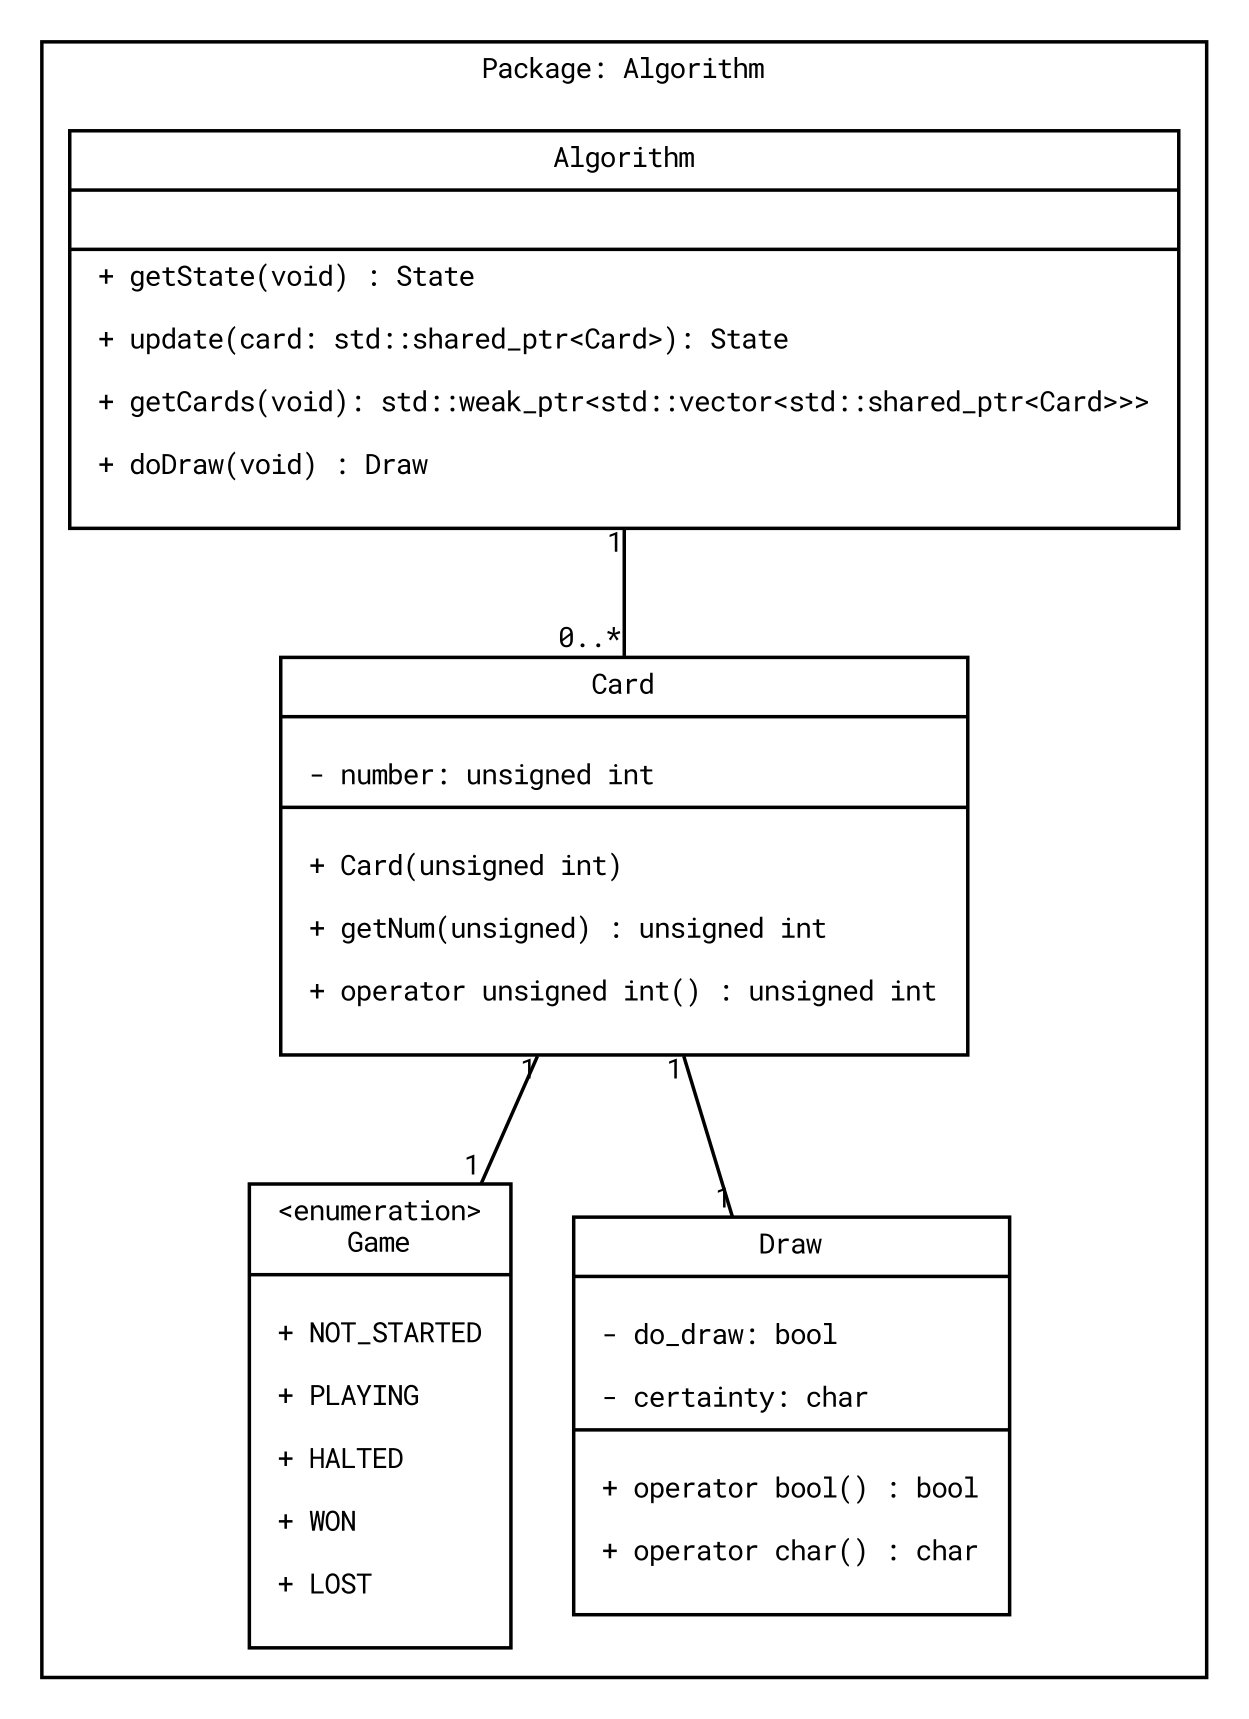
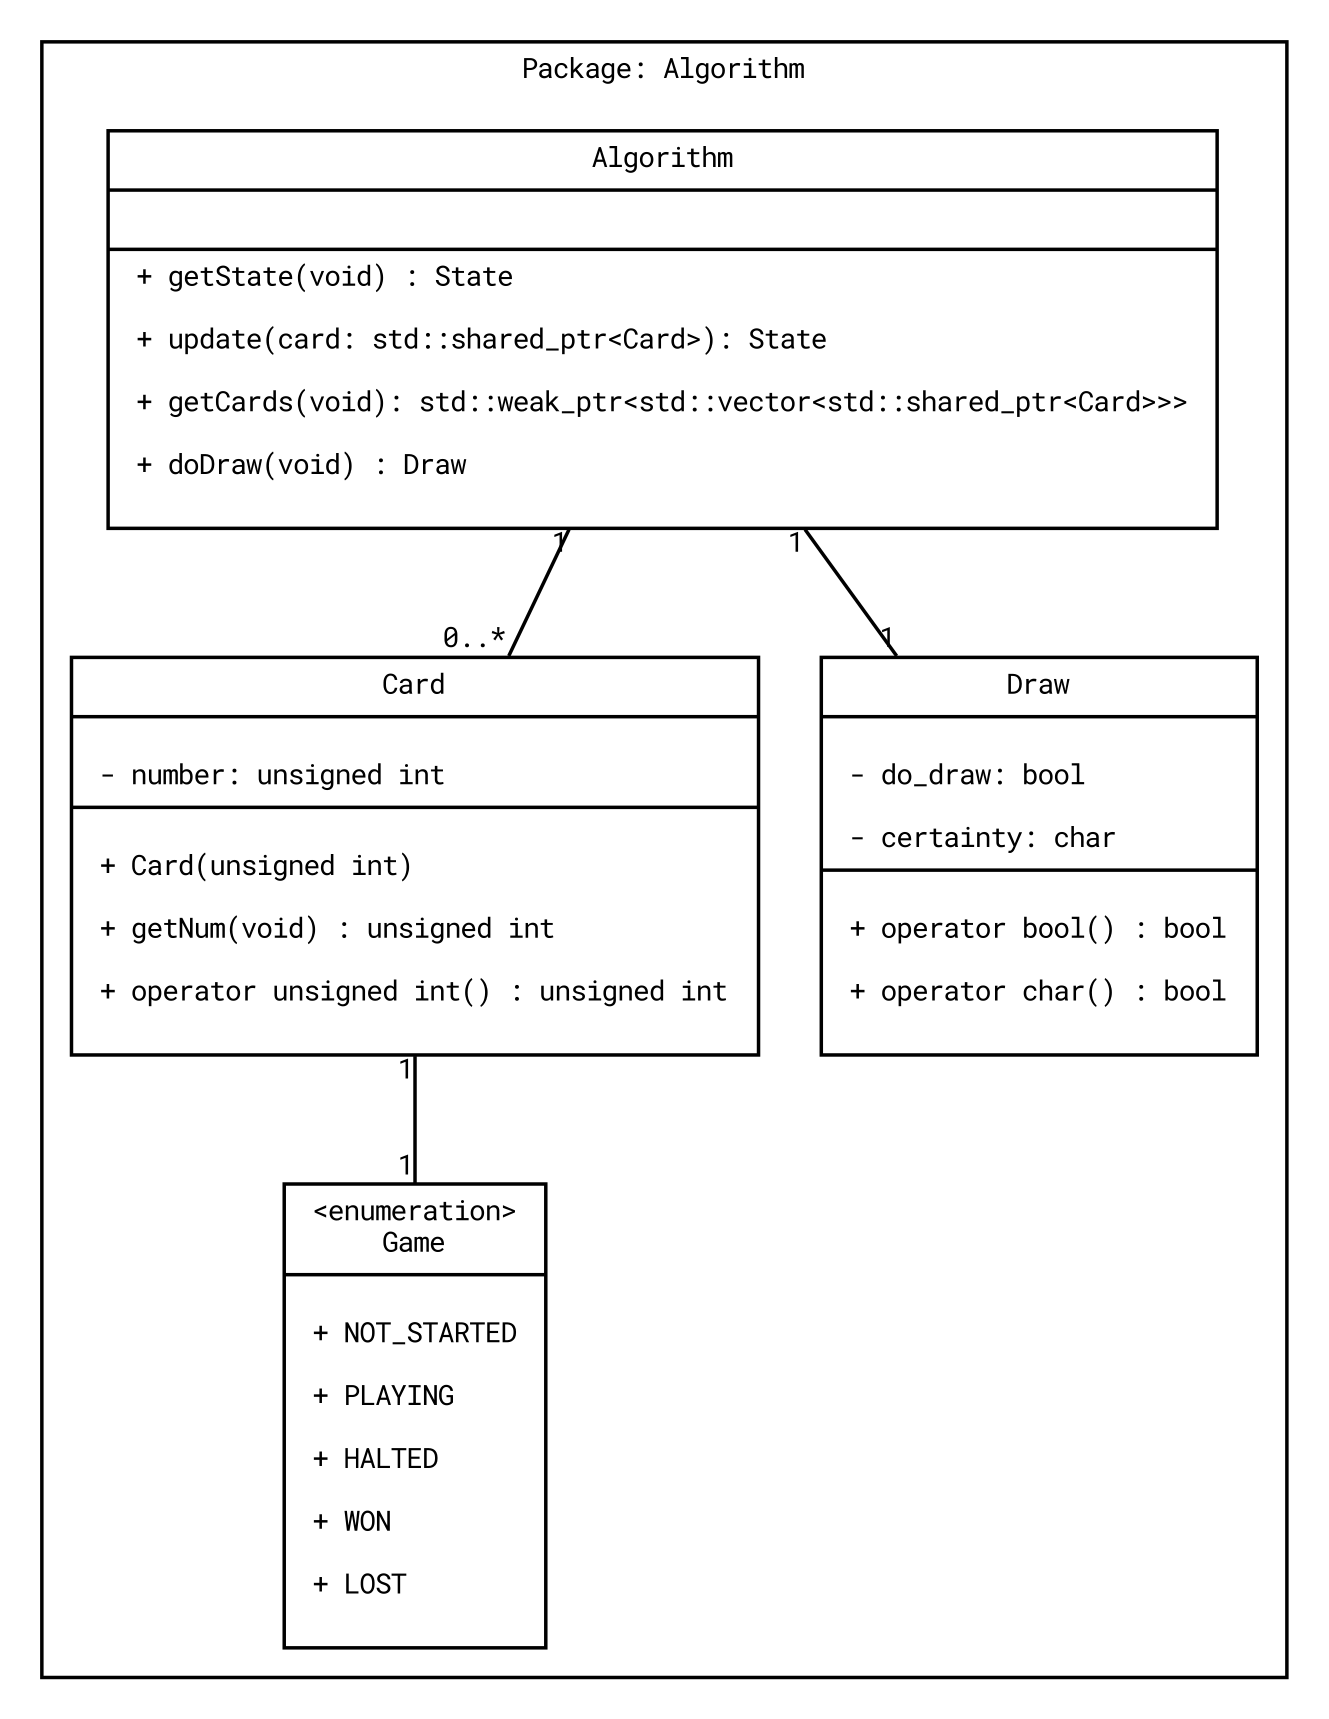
node "Card": text "+ getNum(unsigned) : unsigned int" -> "+ getNum(void) : unsigned int"
edge "Card" -- "Draw": now "Algorithm" -- "Draw"
node "Draw": text "+ operator char() : char" -> "+ operator char() : bool"
